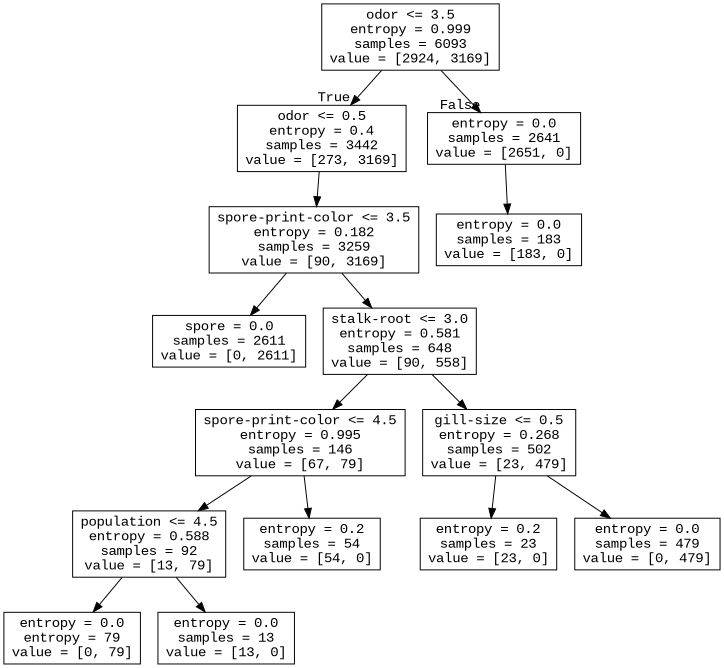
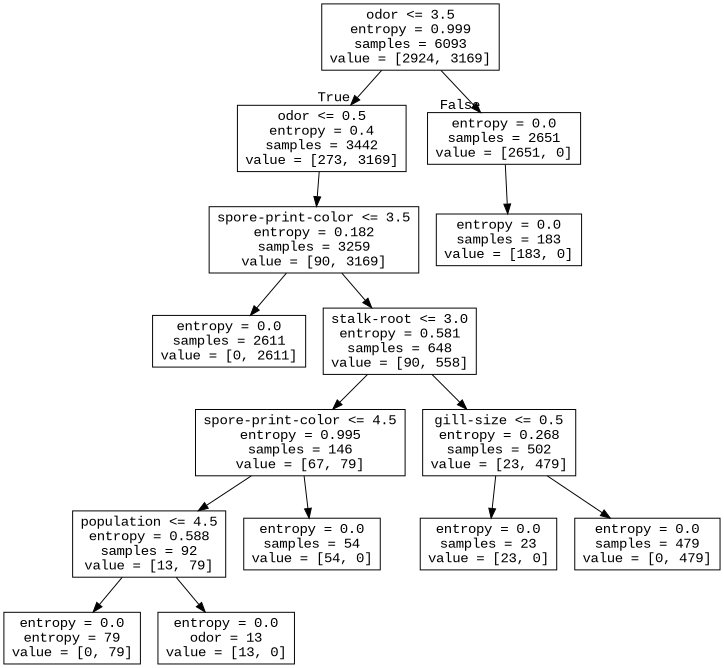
node "entropy = 0.0 samples = 2641 value = [2651, 0]": label "entropy = 0.0 samples = 2641 value = [2651, 0]" -> "entropy = 0.0 samples = 2651 value = [2651, 0]"
node "spore = 0.0 samples = 2611 value = [0, 2611]": label "spore = 0.0 samples = 2611 value = [0, 2611]" -> "entropy = 0.0 samples = 2611 value = [0, 2611]"
node "entropy = 0.2 samples = 54 value = [54, 0]": label "entropy = 0.2 samples = 54 value = [54, 0]" -> "entropy = 0.0 samples = 54 value = [54, 0]"
node "entropy = 0.2 samples = 23 value = [23, 0]": label "entropy = 0.2 samples = 23 value = [23, 0]" -> "entropy = 0.0 samples = 23 value = [23, 0]"
node "entropy = 0.0 samples = 13 value = [13, 0]": label "entropy = 0.0 samples = 13 value = [13, 0]" -> "entropy = 0.0 odor = 13 value = [13, 0]"
